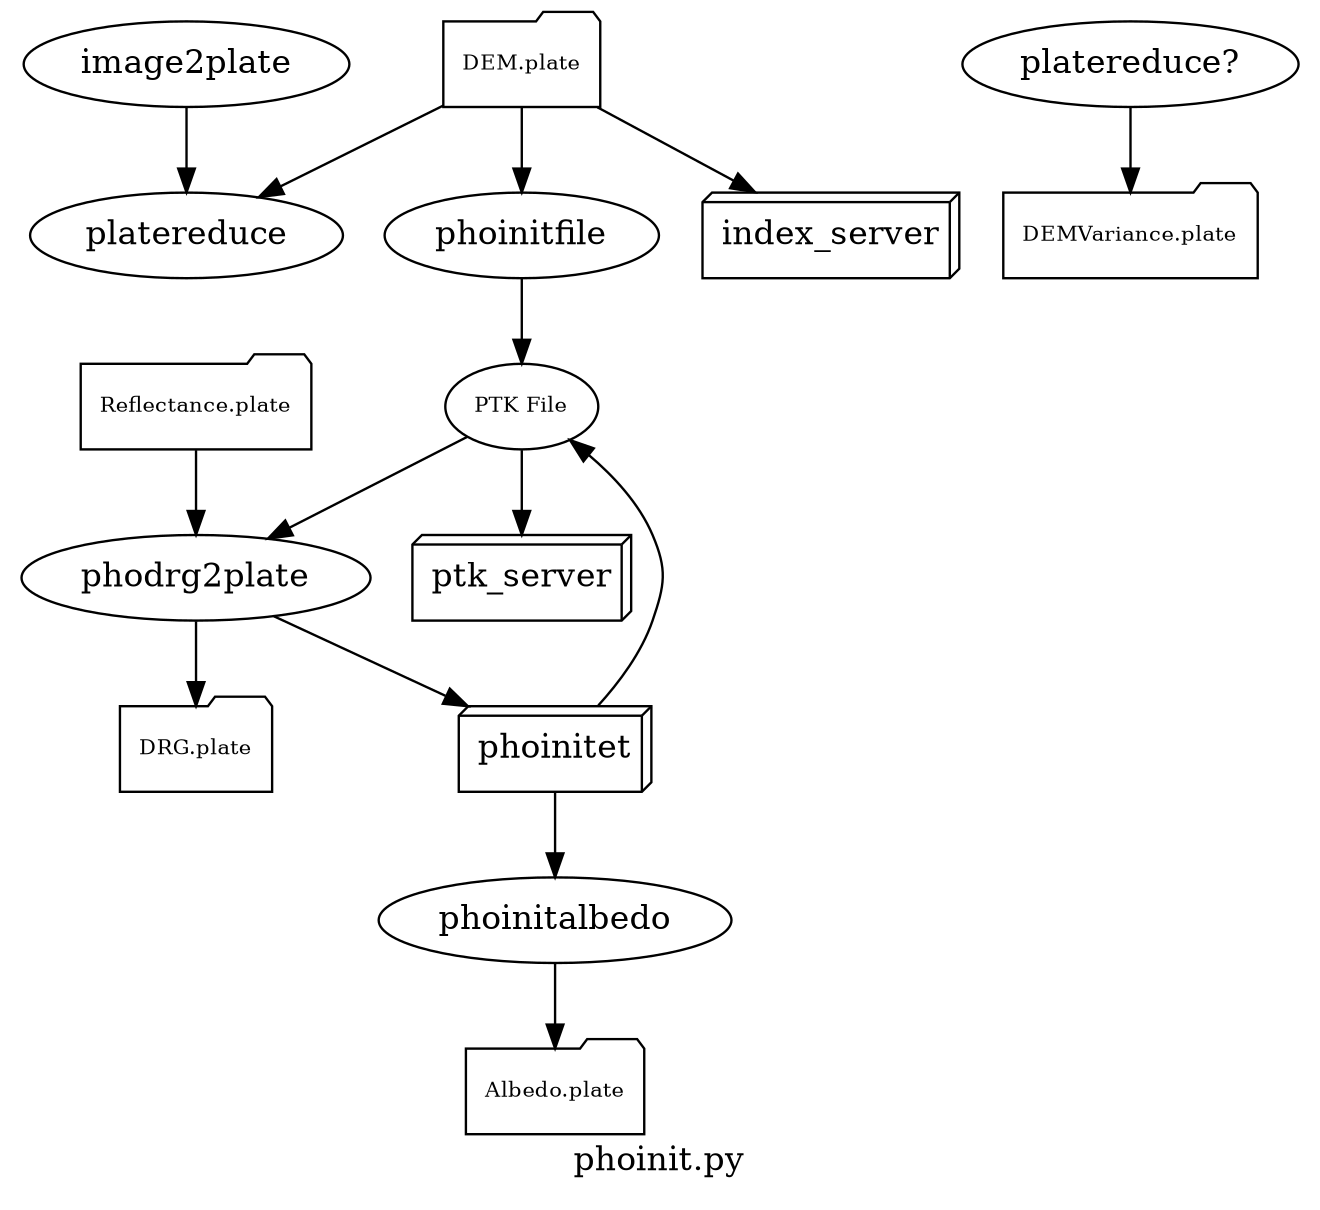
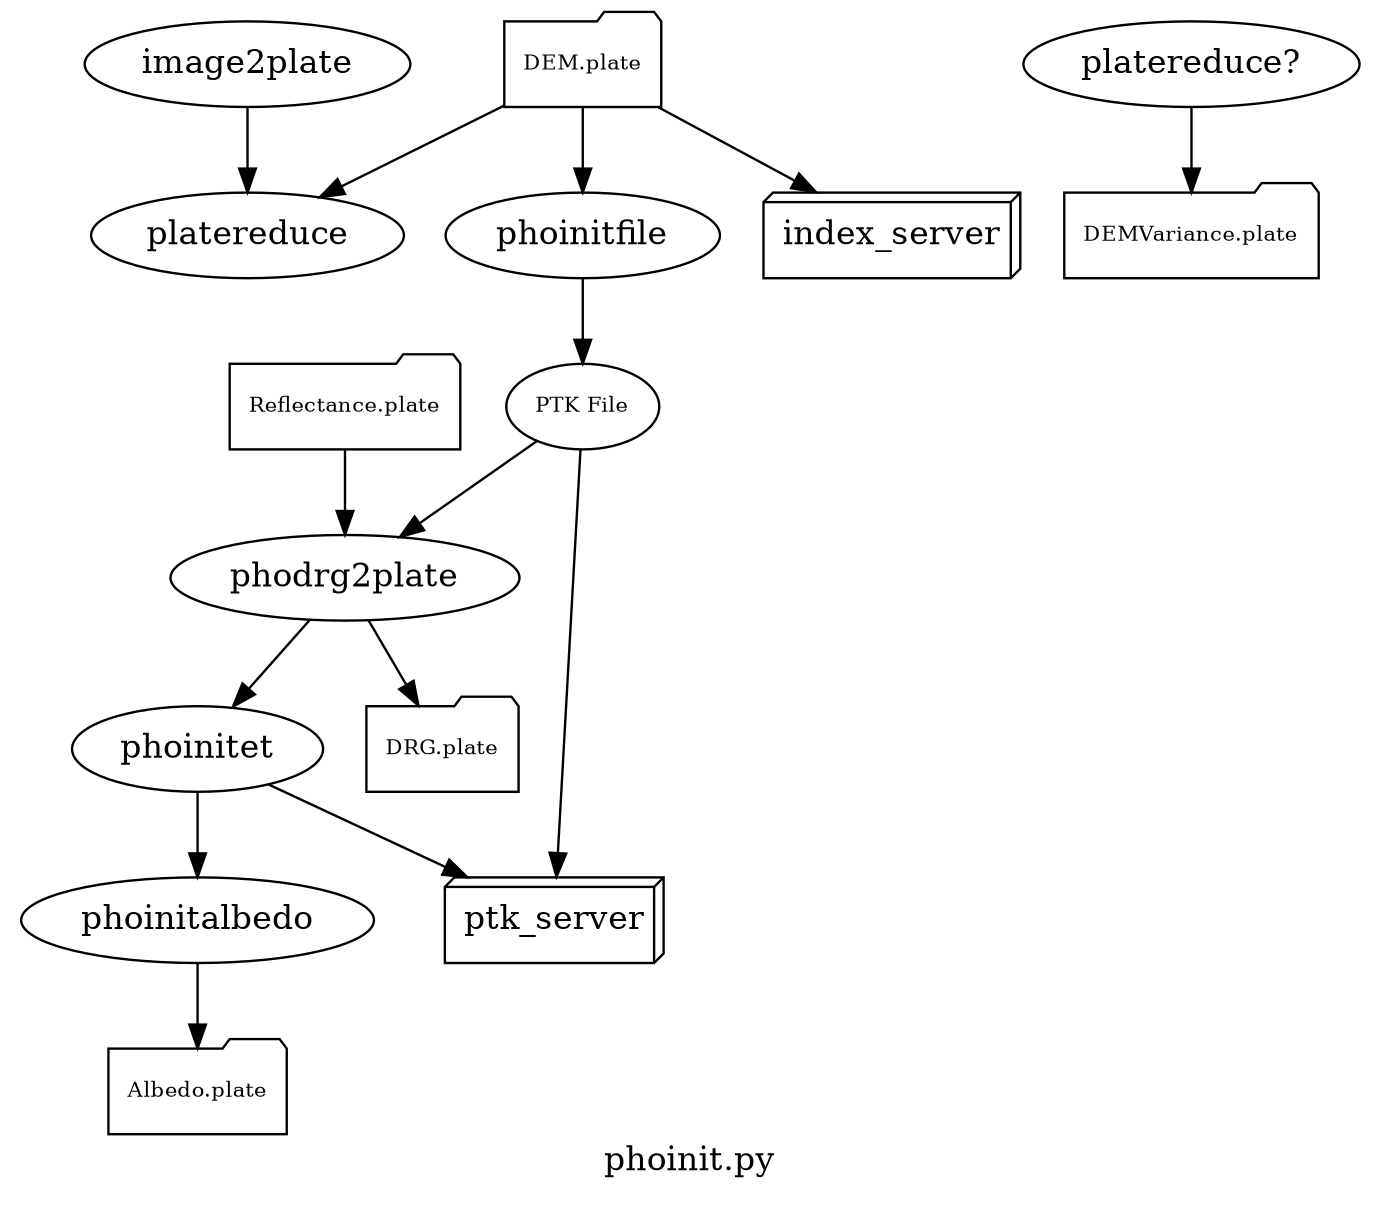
edge "phoinitet" -> "PTK File": now "phoinitet" -> "ptk_server"
node "phoinitet": shape box3d -> ellipse
